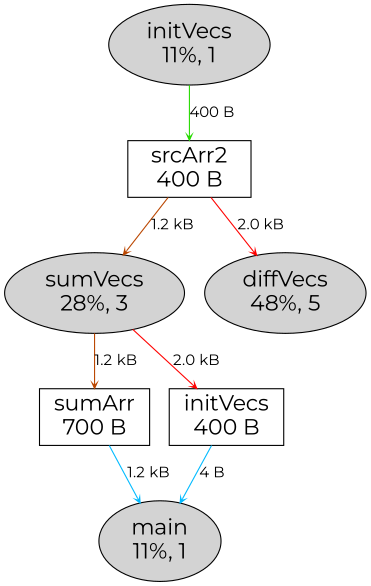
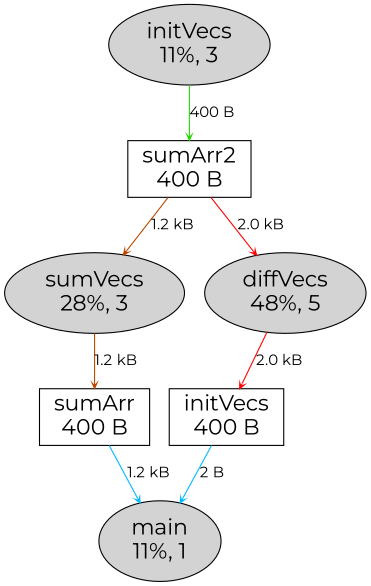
node "initVecs 11%, 1": label "initVecs 11%, 1" -> "initVecs 11%, 3"
node "srcArr2 400 B": label "srcArr2 400 B" -> "sumArr2 400 B"
edge "sumVecs 28%, 3" -> "initVecs 400 B": now "diffVecs 48%, 5" -> "initVecs 400 B"
node "sumArr 700 B": label "sumArr 700 B" -> "sumArr 400 B"
edge "initVecs 400 B" -> "main 11%, 1": label "4 B" -> "2 B"
